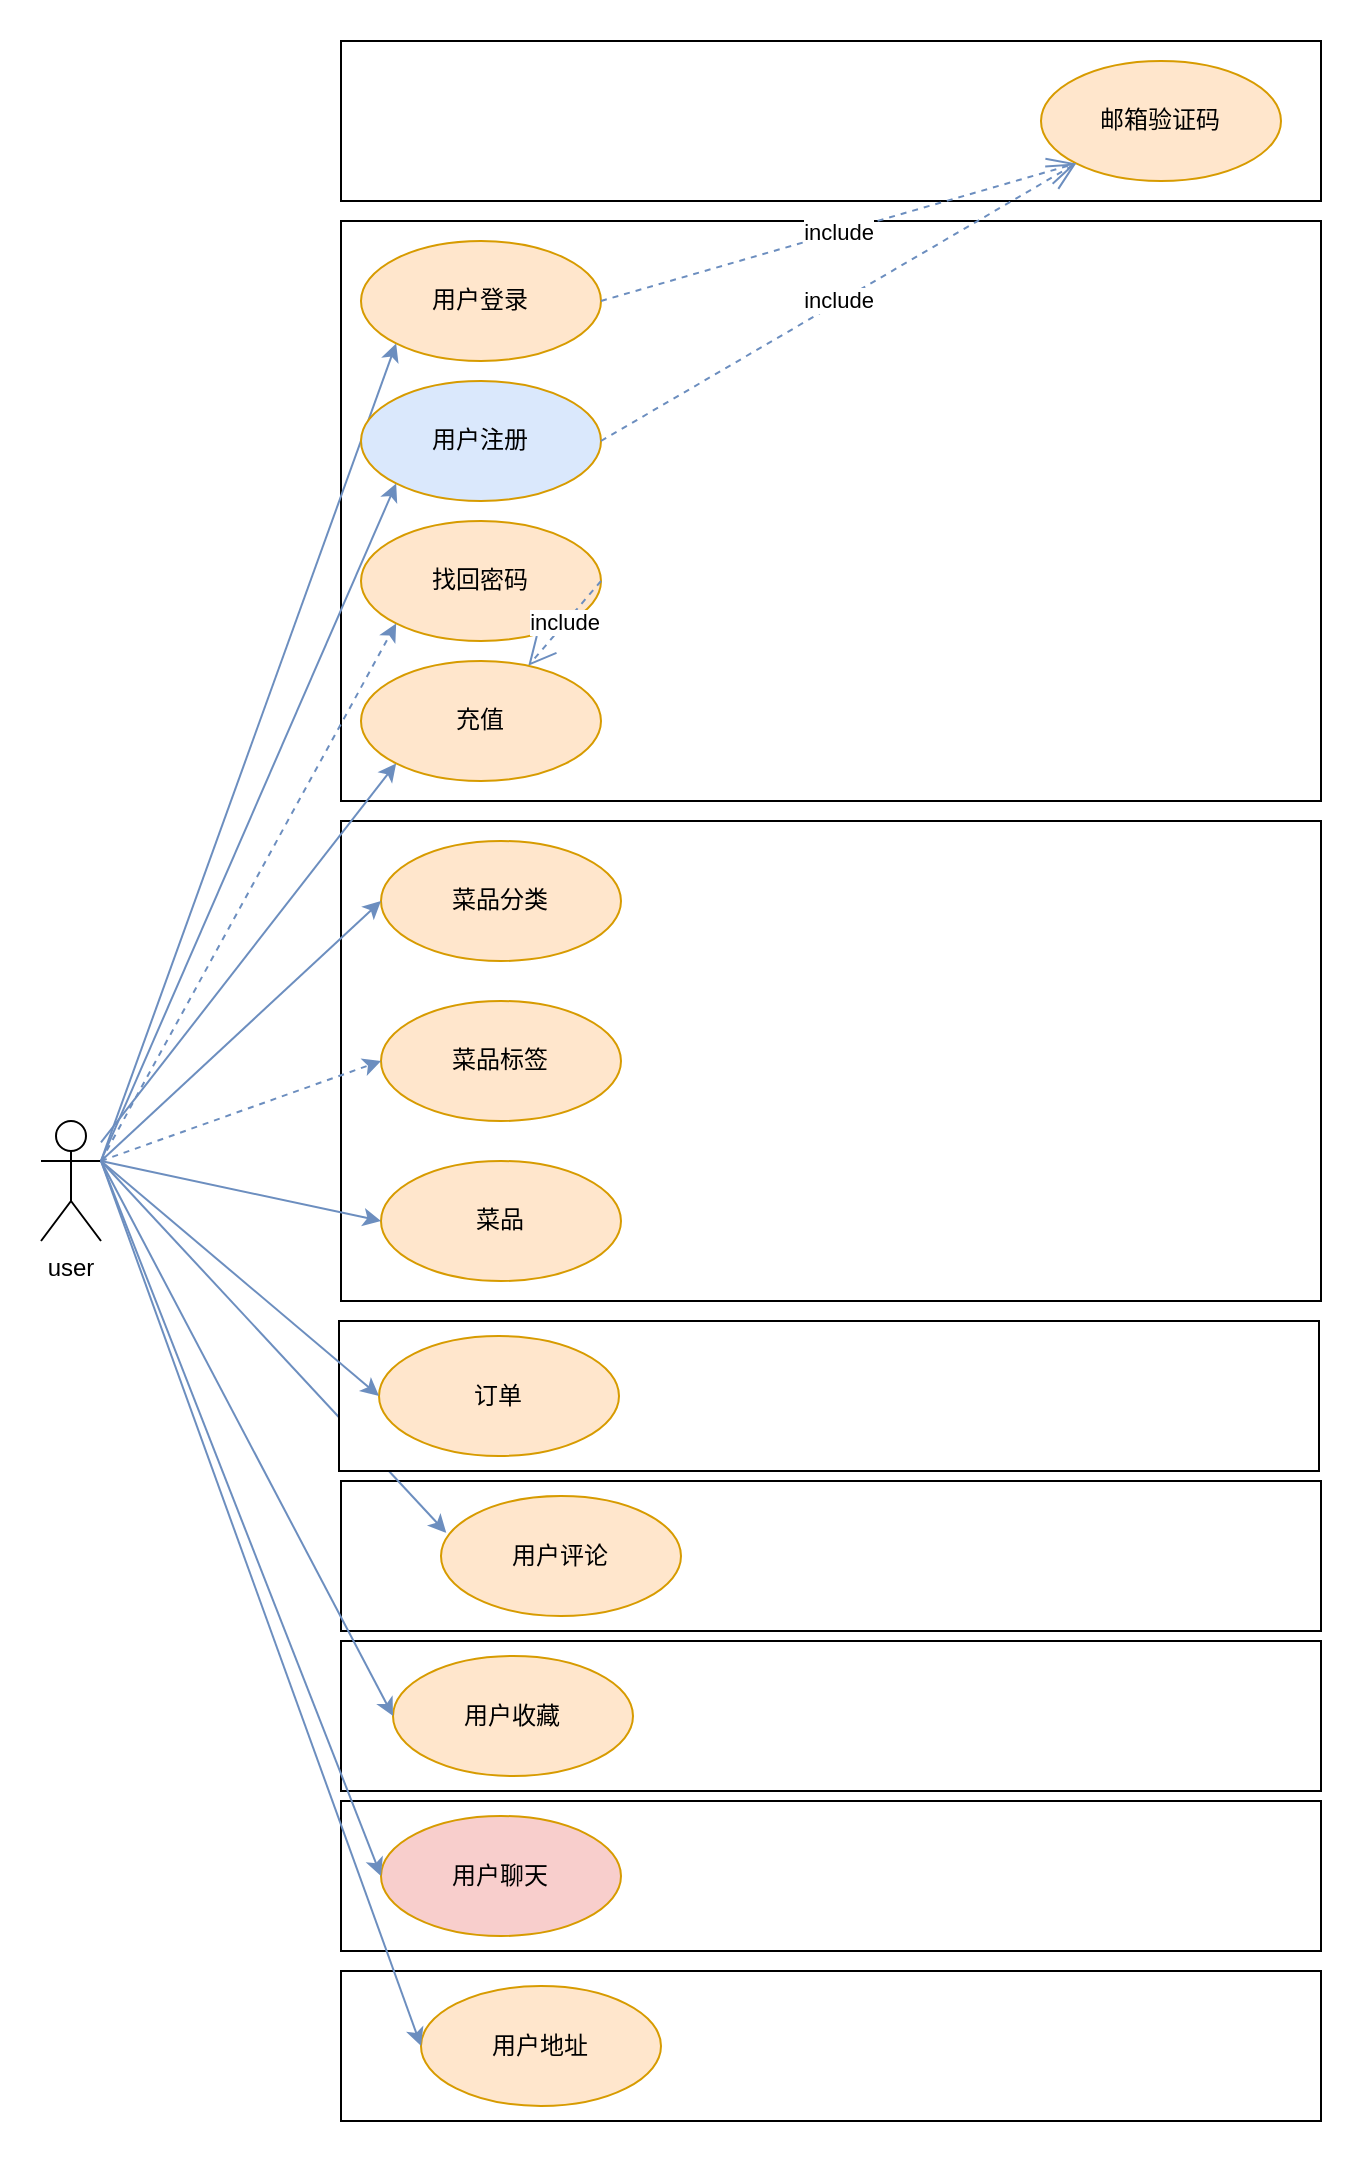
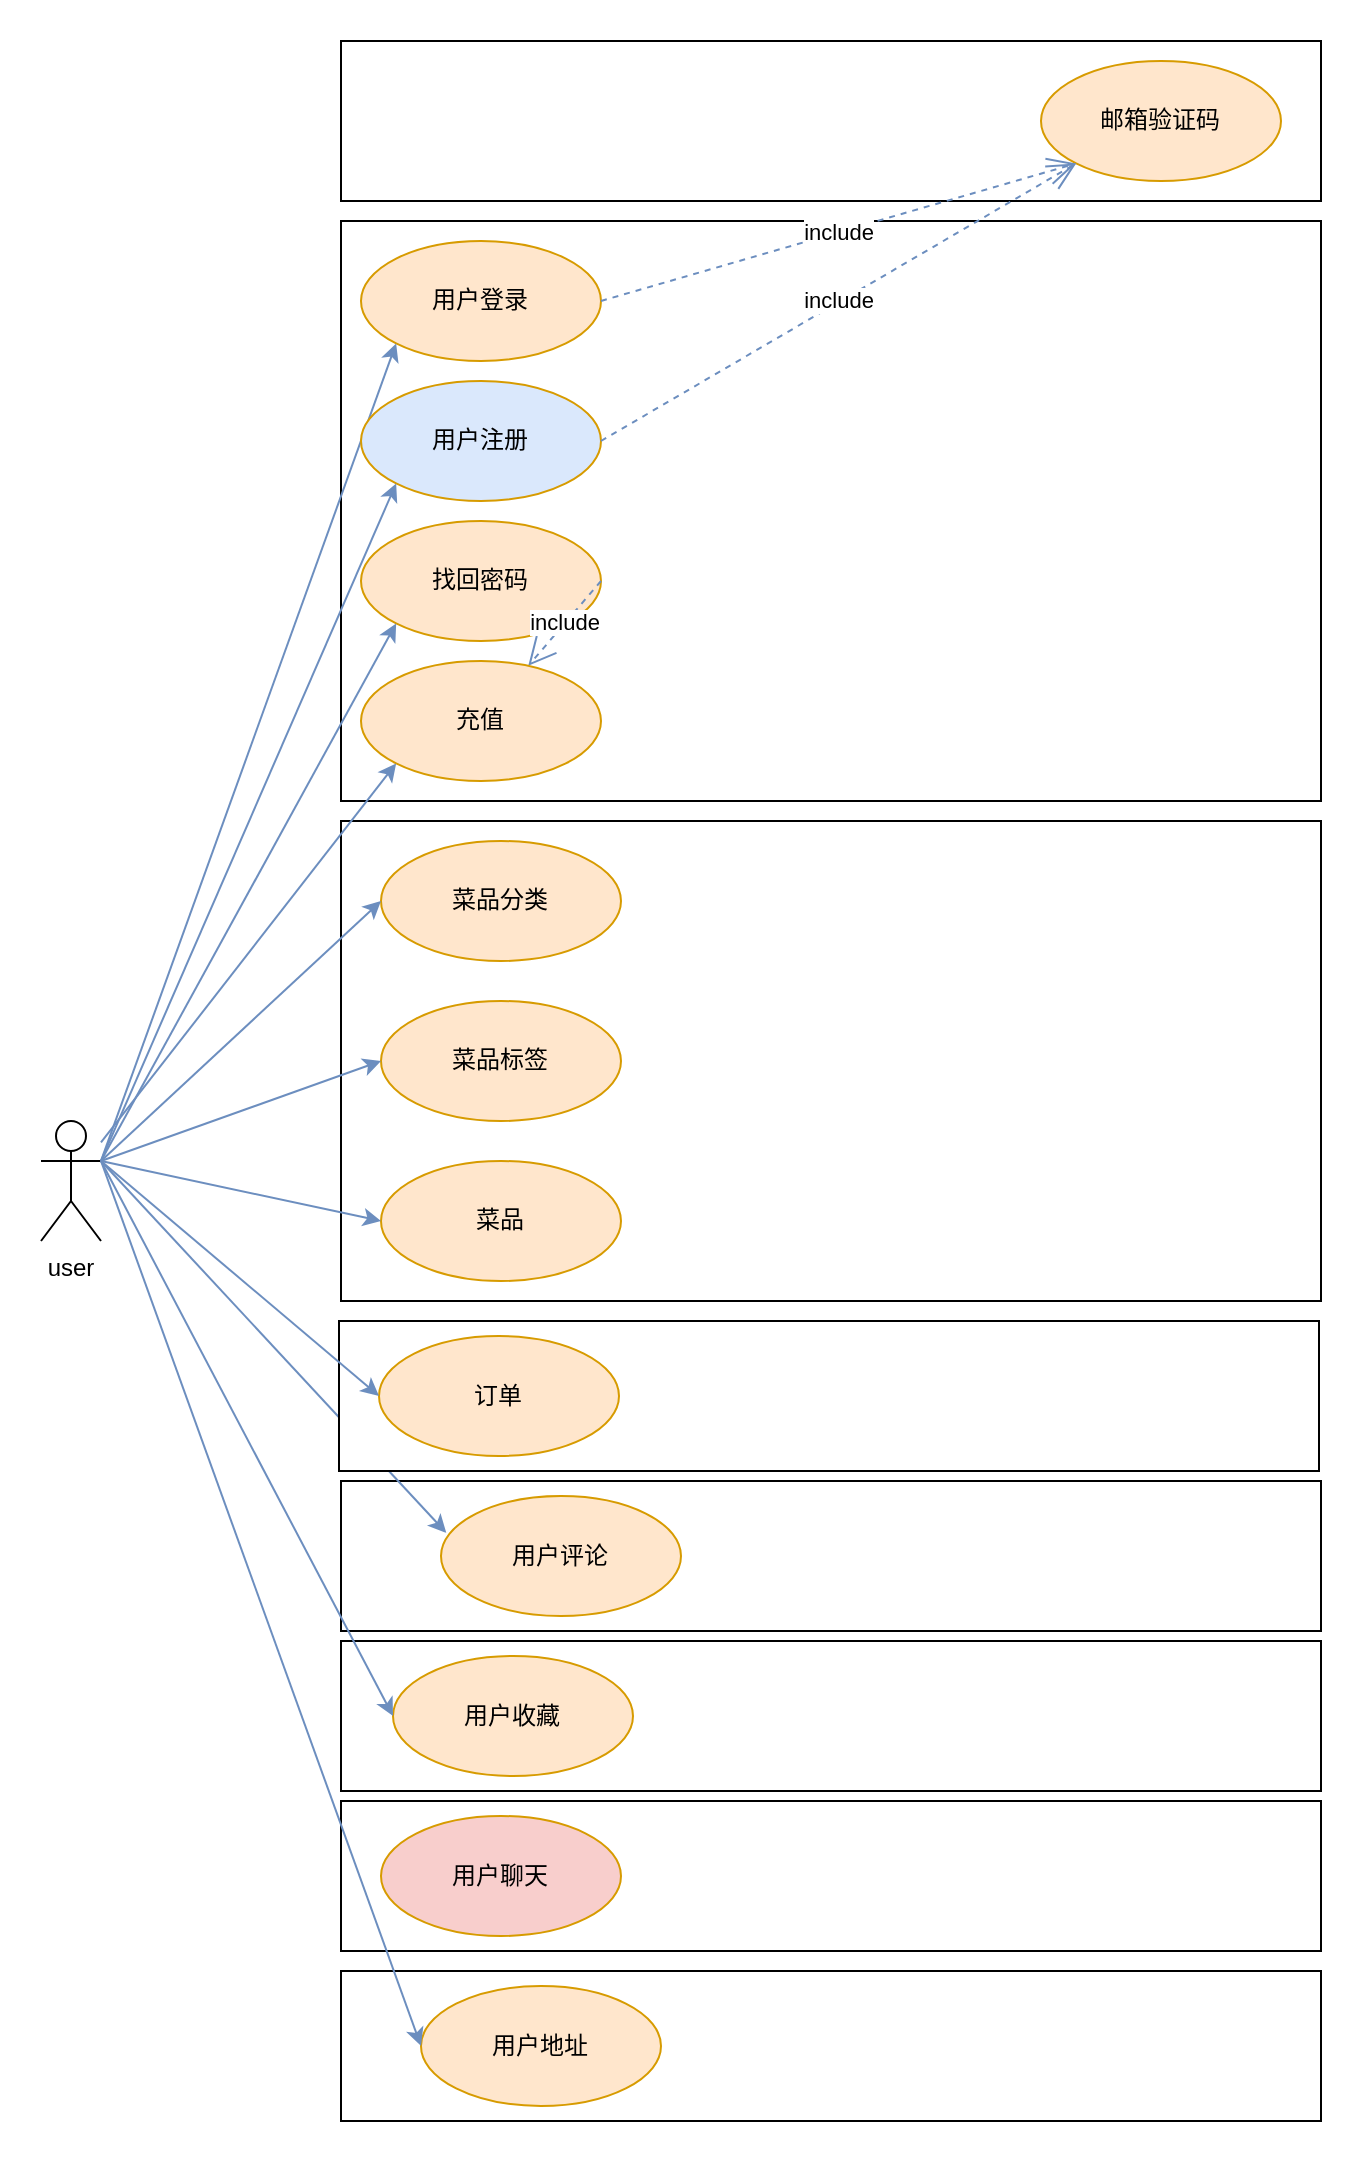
edge "user" -> "找回密码": style dashed -> solid
edge "user" -> "菜品标签": style dashed -> solid
edge "user" -> "用户聊天": removed
